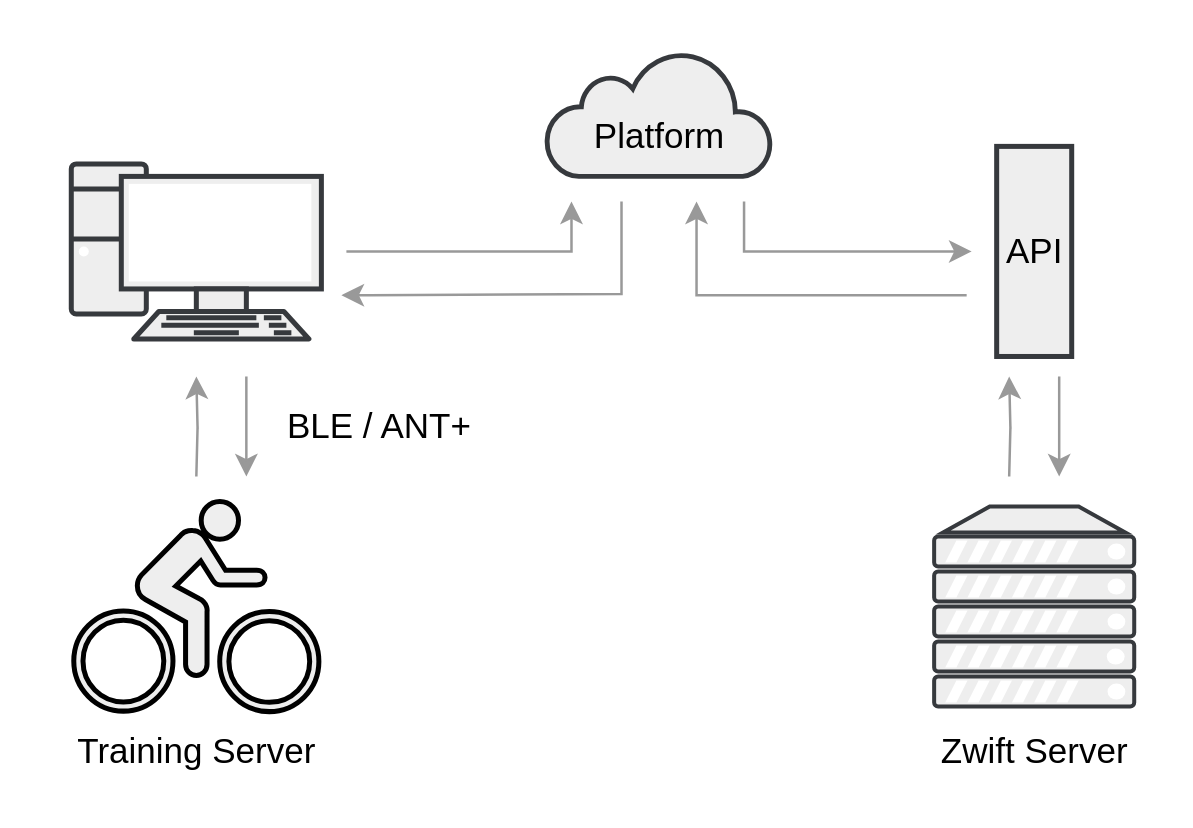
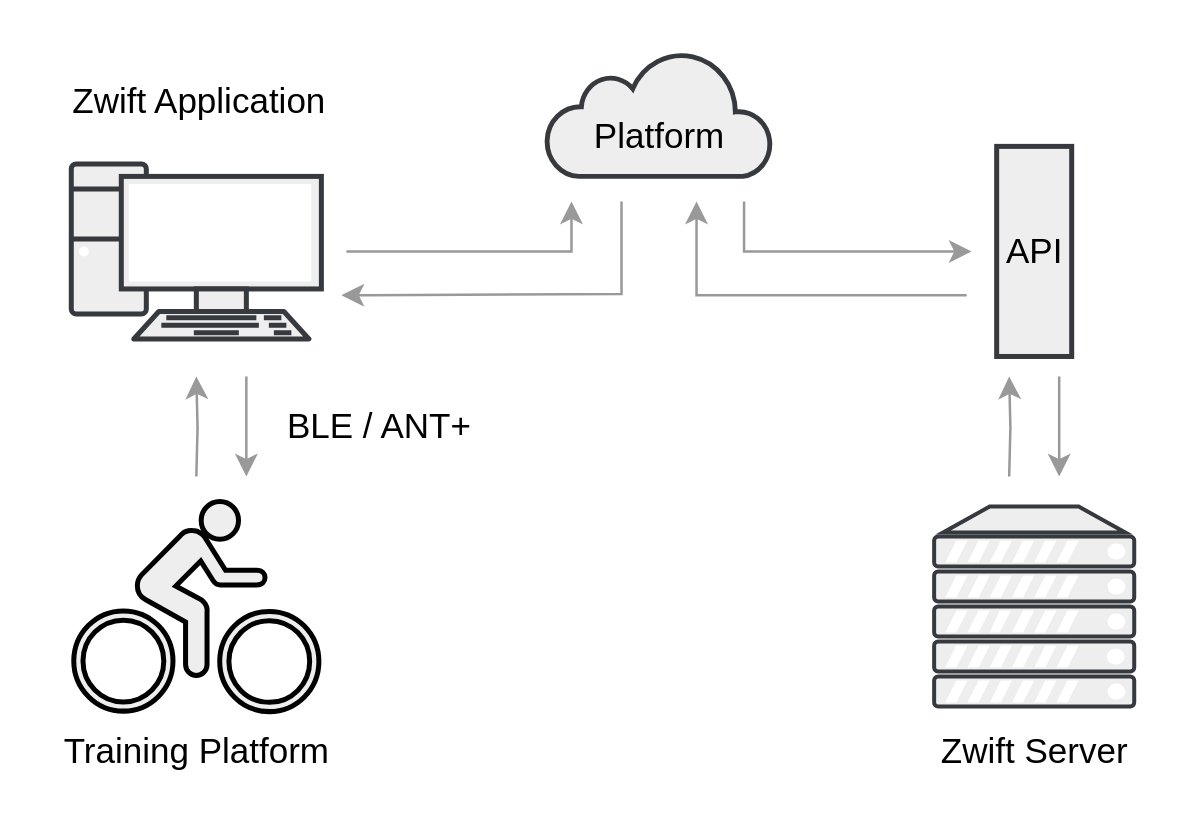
node "Zwift Application": added
node "Training Server": label "Training Server" -> "Training Platform"
